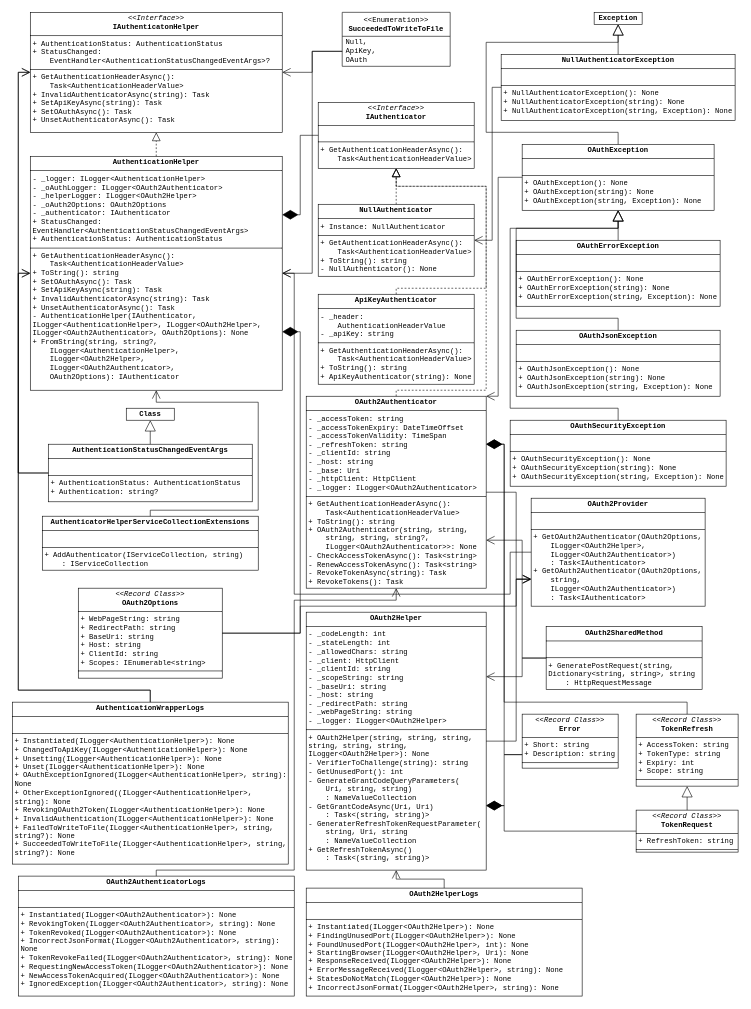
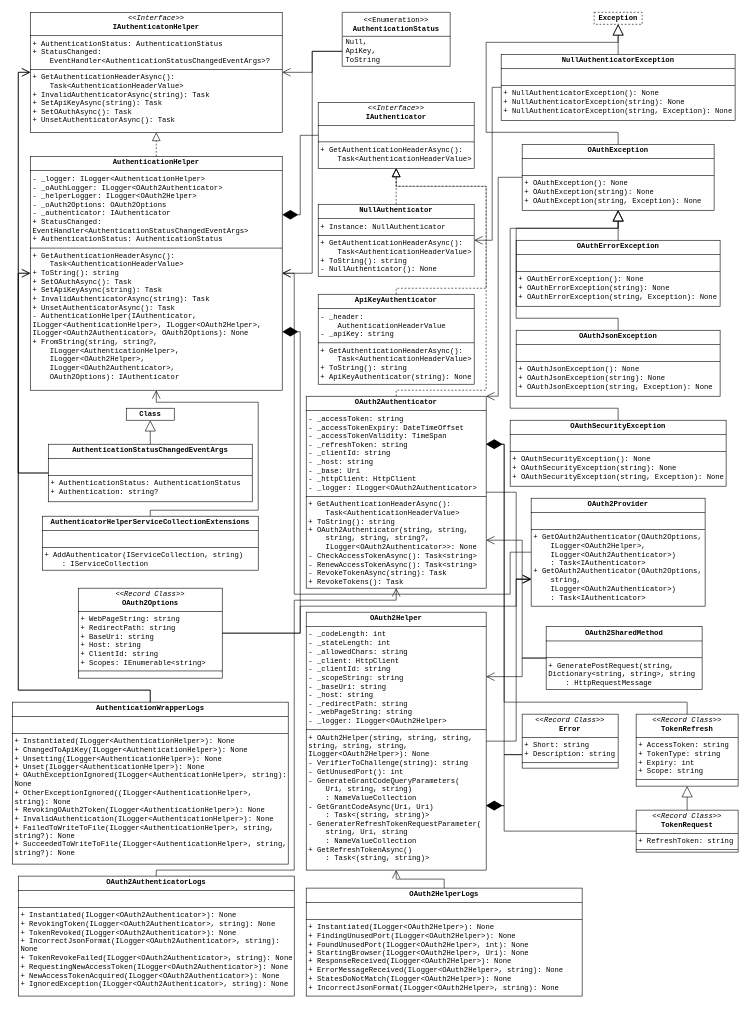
node "Exception": style solid -> dashed
node "<<Enumeration>> SucceededToWriteToFile": label "<<Enumeration>> SucceededToWriteToFile" -> "<<Enumeration>> AuthenticationStatus"
node "Null, ApiKey, OAuth": label "Null, ApiKey, OAuth" -> "Null, ApiKey, ToString"
